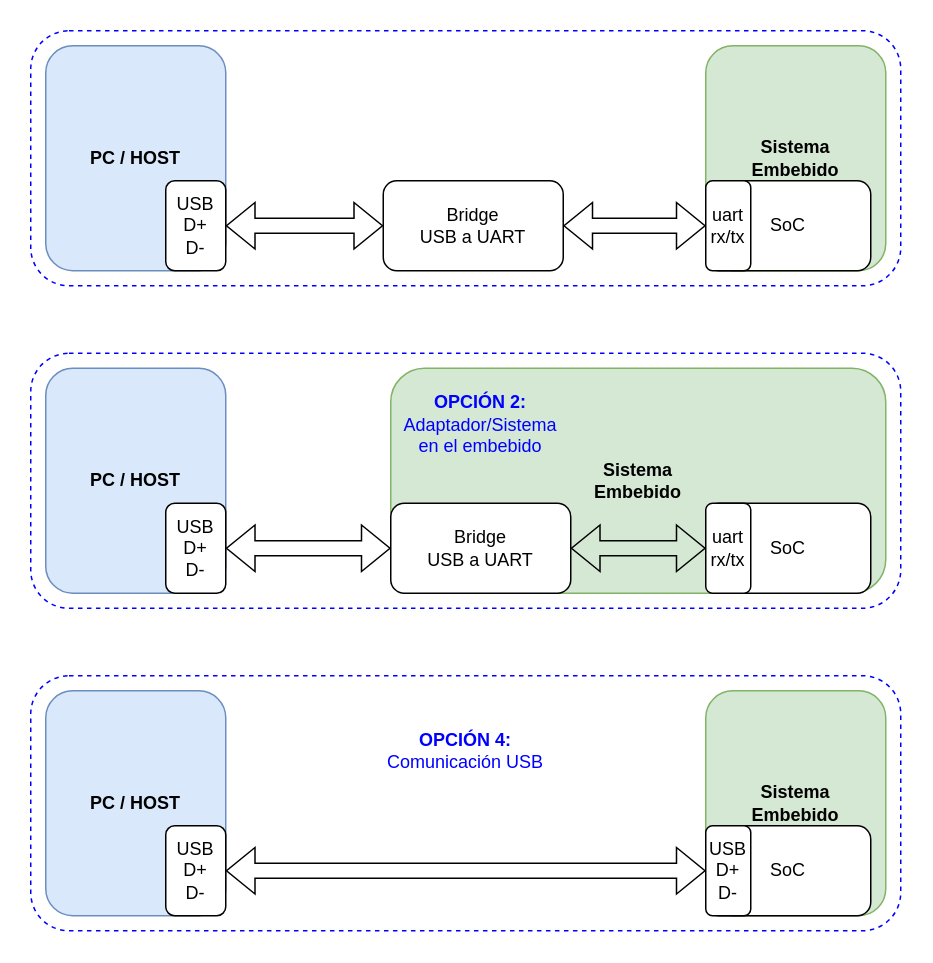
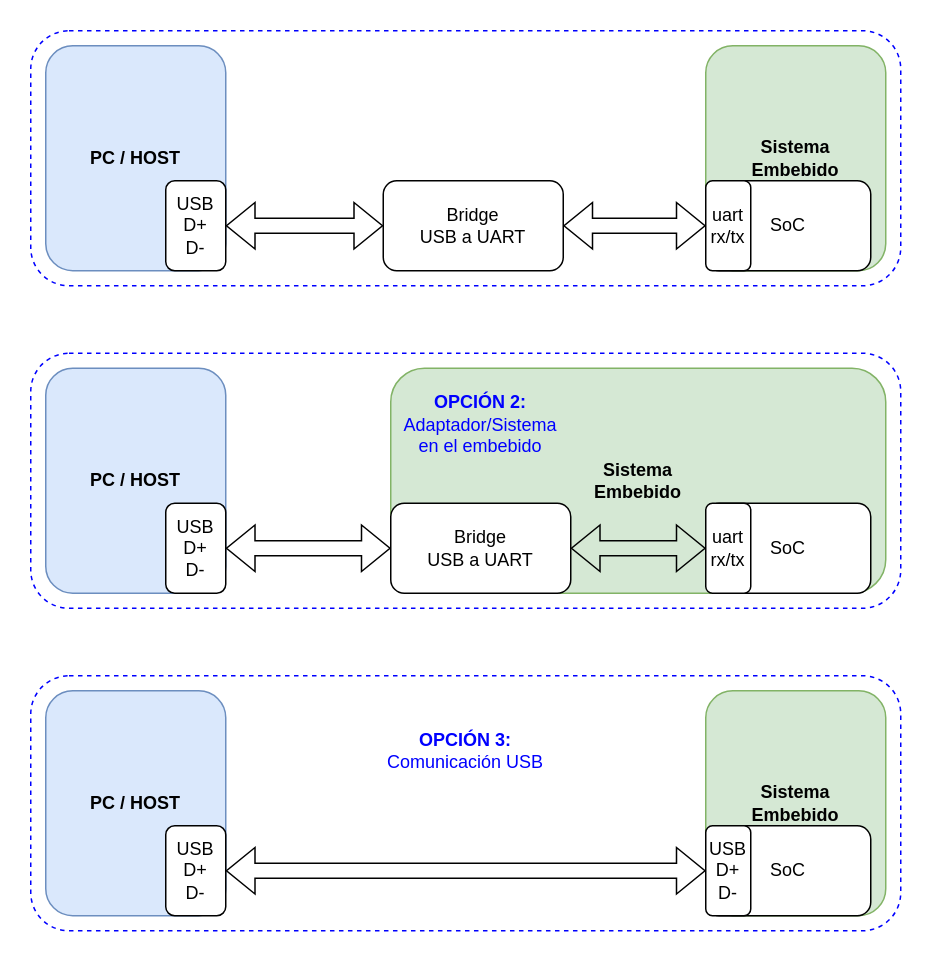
node "OPCIÓN 4: Comunicación USB": label "OPCIÓN 4: Comunicación USB" -> "OPCIÓN 3: Comunicación USB"
